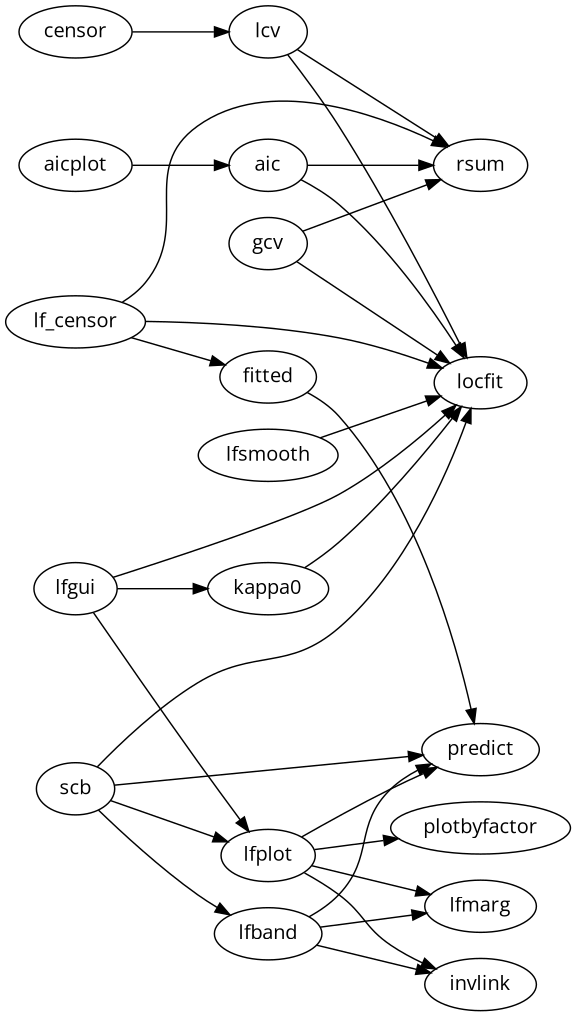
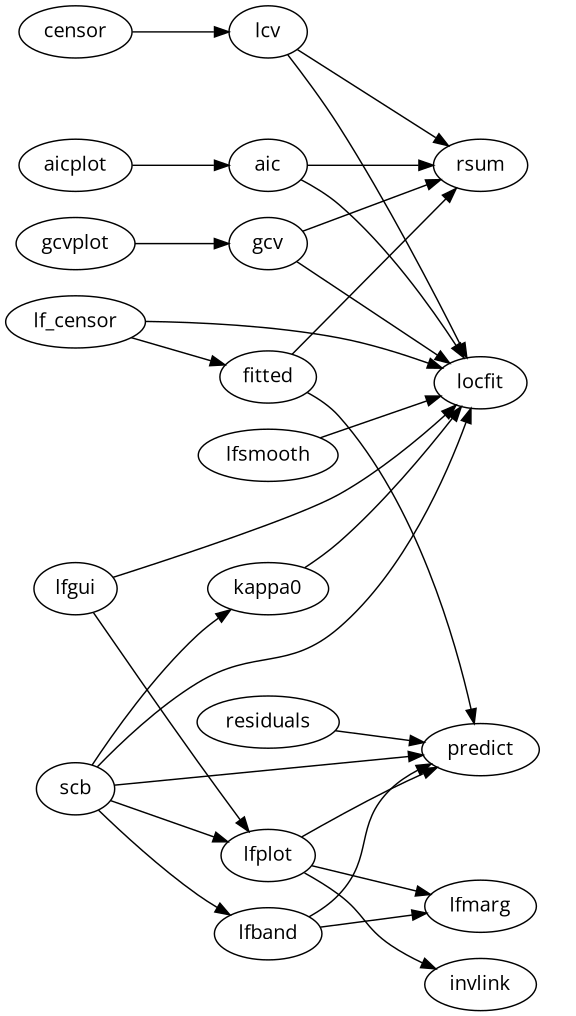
edge "lf_censor" -> "rsum": now "fitted" -> "rsum"
node "gcvplot": added
edge "lfgui" -> "kappa0": now "scb" -> "kappa0"
node "residuals": added
node "plotbyfactor": removed
edge "lfband" -> "invlink": removed
